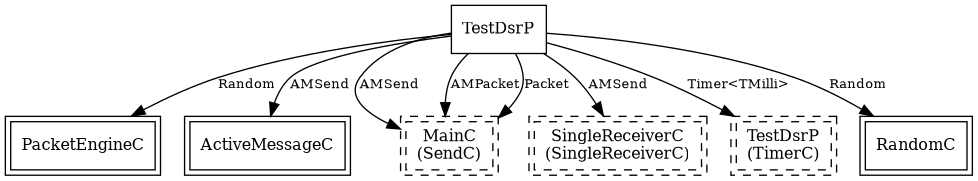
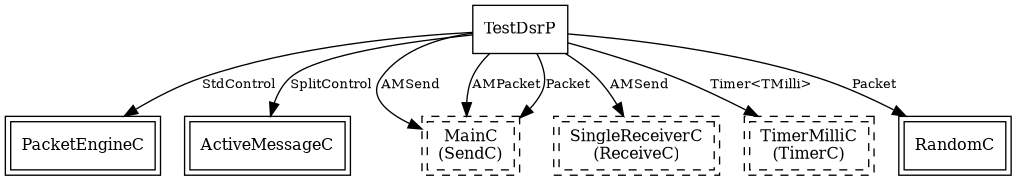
edge "TestDsrP" -> "PacketEngineC": label "Random" -> "StdControl"
edge "TestDsrP" -> "ActiveMessageC": label "AMSend" -> "SplitControl"
edge "TestDsrP" -> "RandomC": label "Random" -> "Packet"
node "SingleReceiverC (SingleReceiverC)": label "SingleReceiverC (SingleReceiverC)" -> "SingleReceiverC (ReceiveC)"
node "TestDsrP (TimerC)": label "TestDsrP (TimerC)" -> "TimerMilliC (TimerC)"
